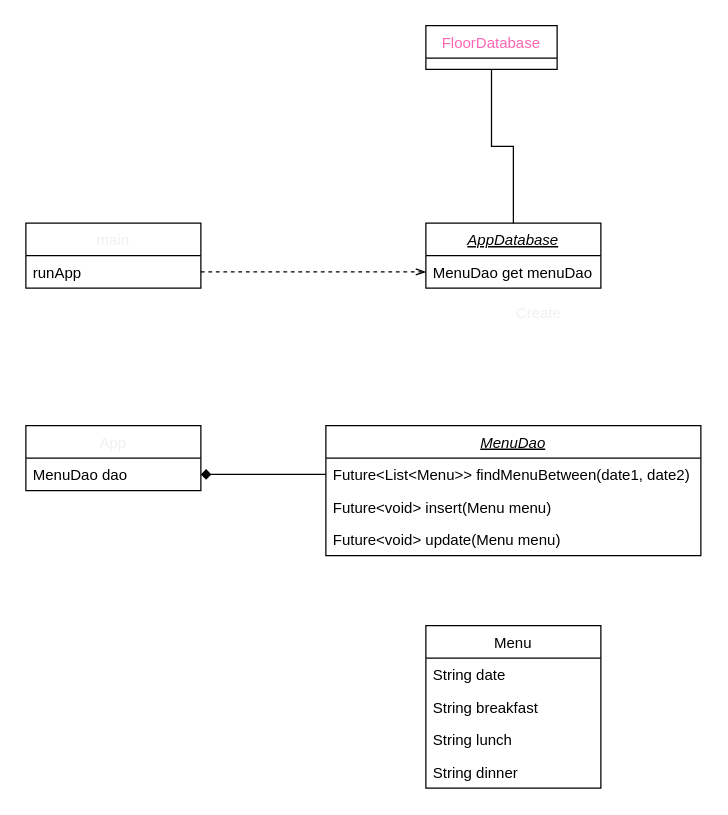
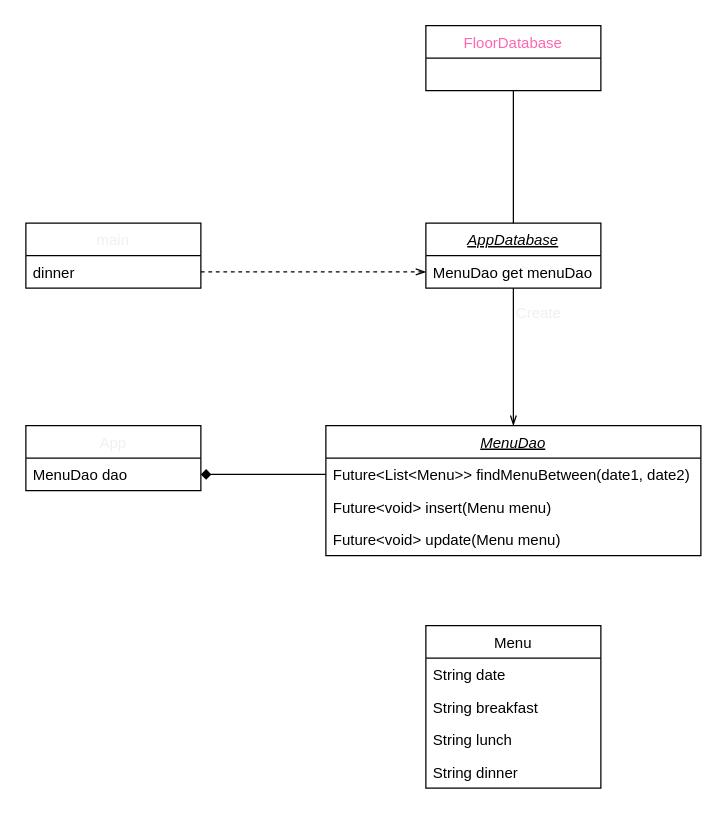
node "FloorDatabase": size 131x44 -> 175x65
node "runApp": label "runApp" -> "dinner"
edge "AppDatabase" -> "MenuDao": added
